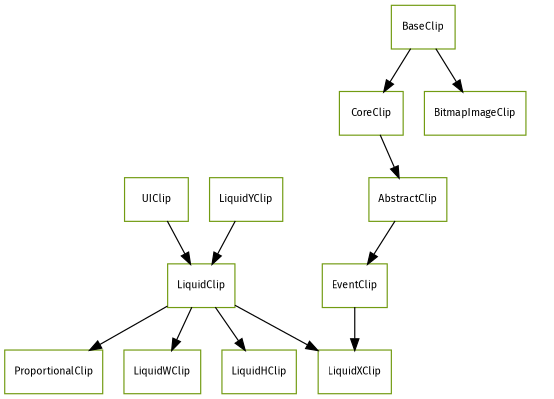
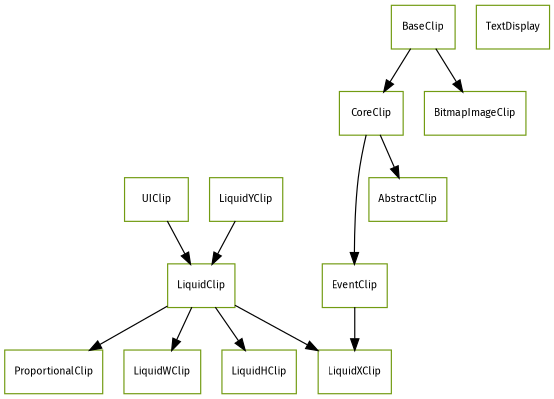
node "TextDisplay": added
edge "AbstractClip" -> "EventClip": now "CoreClip" -> "EventClip"
